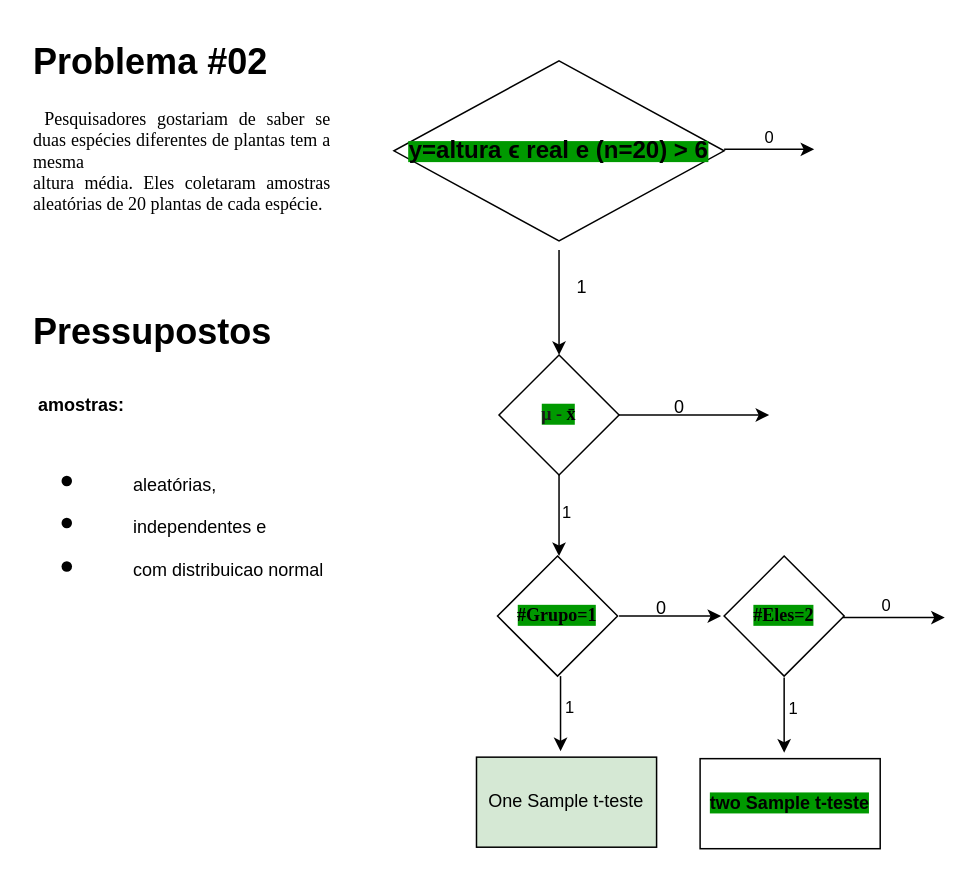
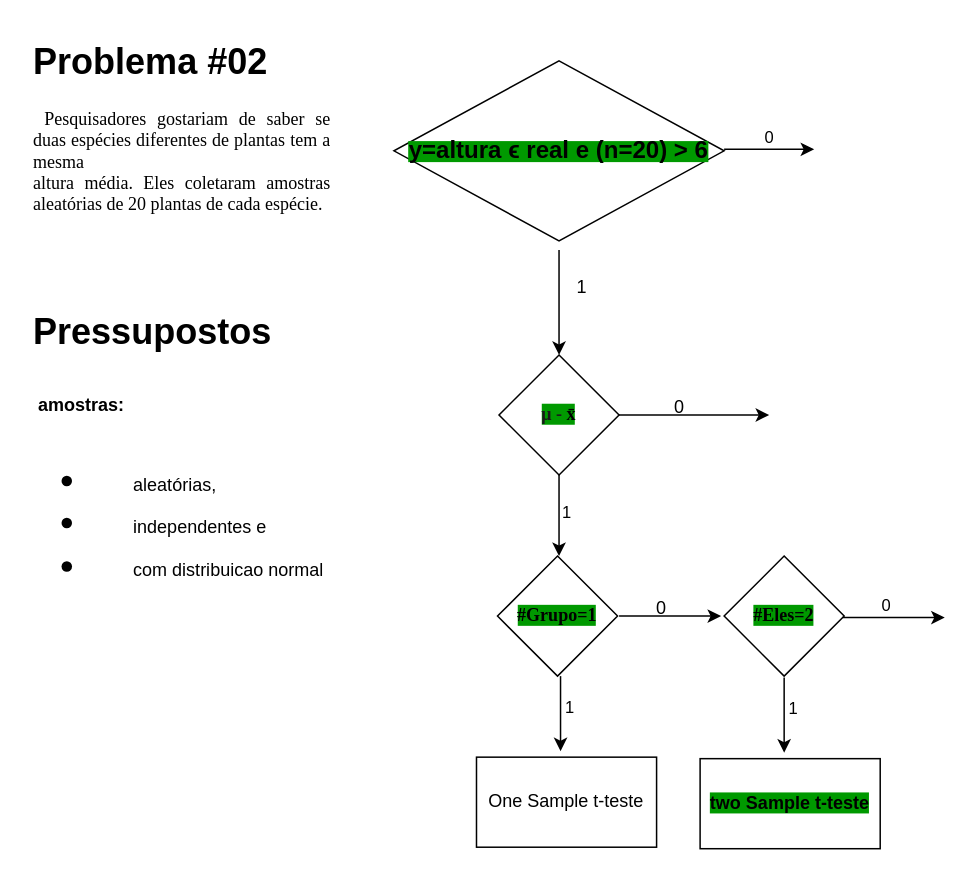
node "One Sample t-teste": fillcolor #d5e8d4 -> #ffffff
